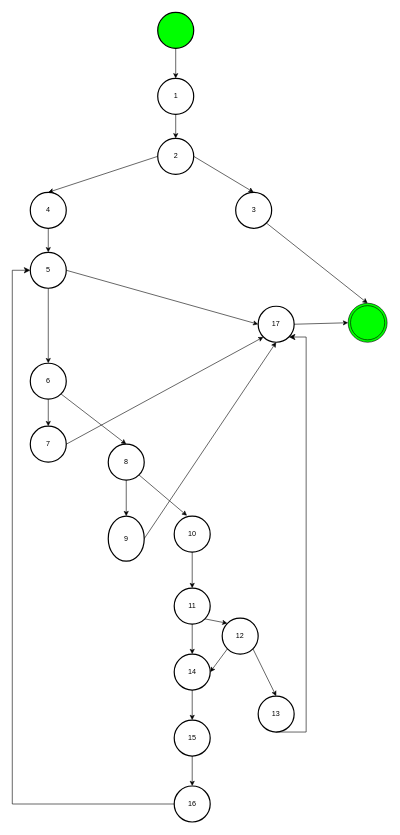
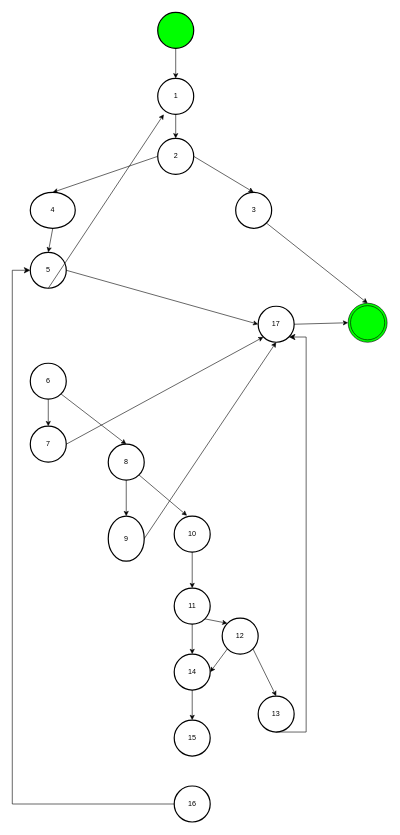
node "4": size 36x36 -> 45x36
edge "5" -> "6": now "5" -> "1"
edge "15" -> "16": removed
